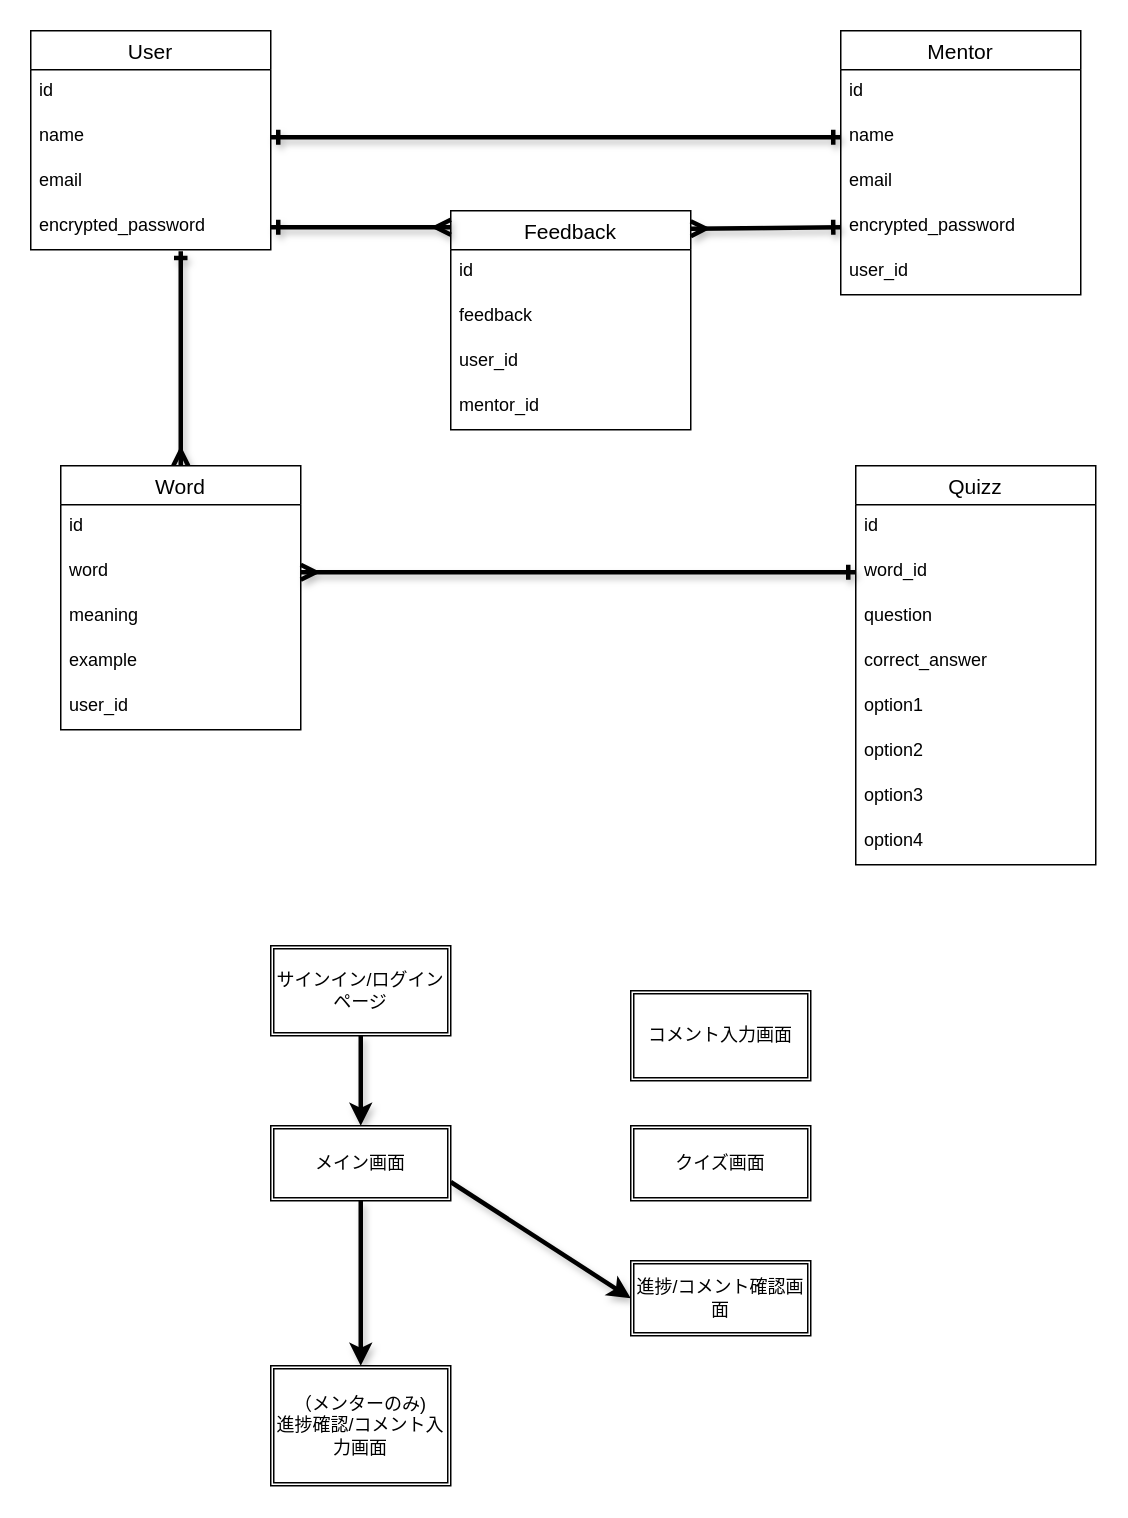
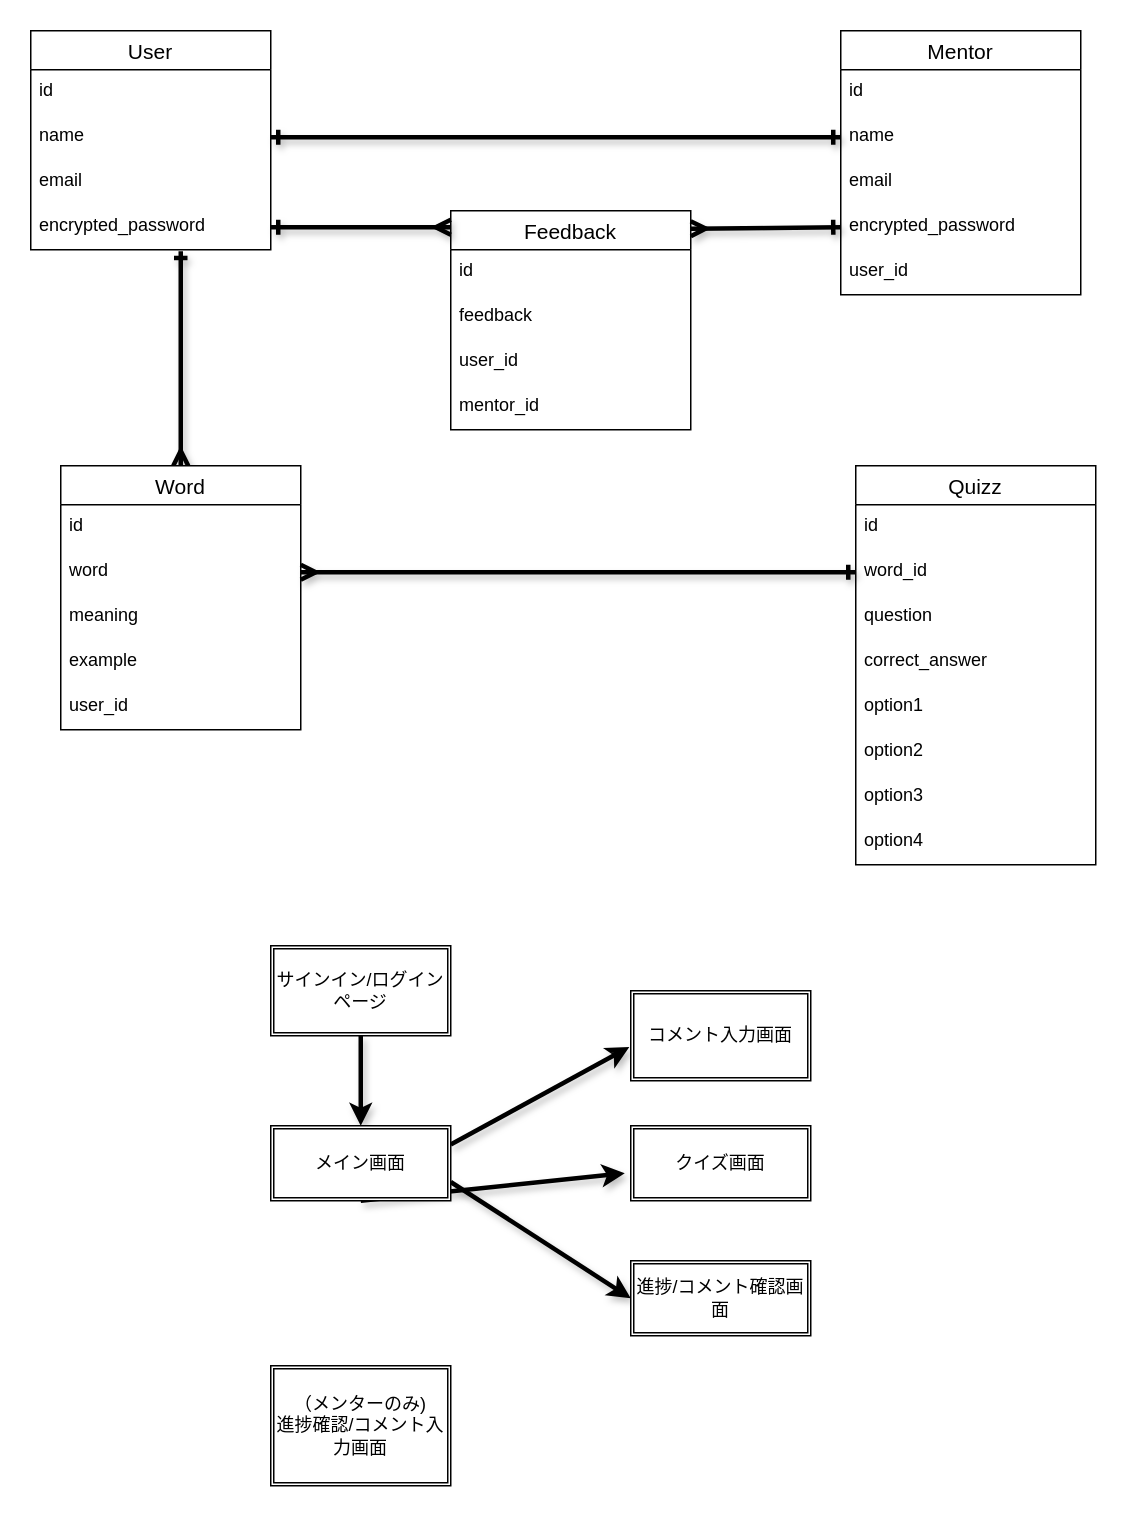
edge "メイン画面" -> "コメント入力画面": added
edge "メイン画面" -> "（メンターのみ) 進捗確認/コメント入力画面": now "メイン画面" -> "クイズ画面"
